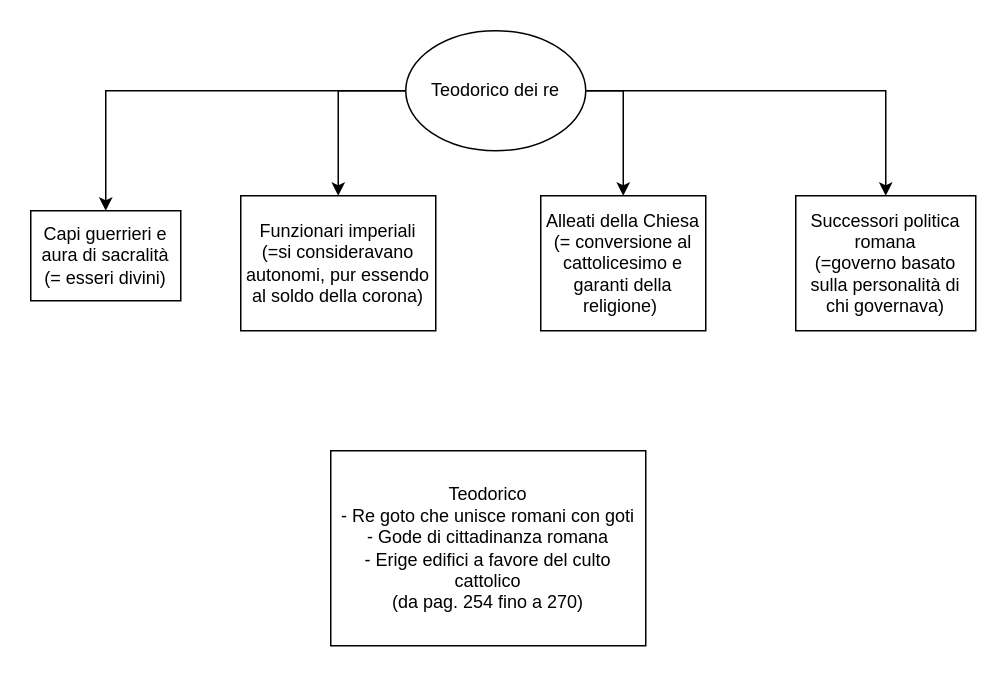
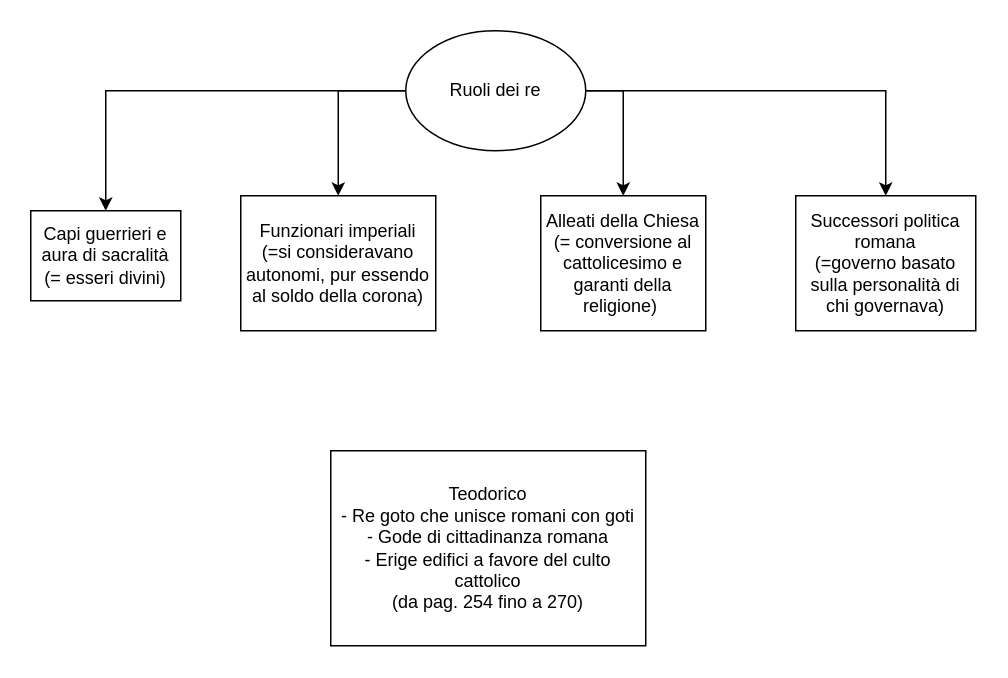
node "Teodorico dei re": label "Teodorico dei re" -> "Ruoli dei re"
